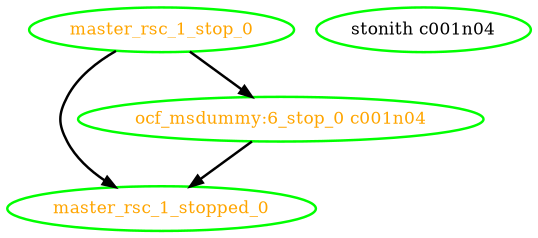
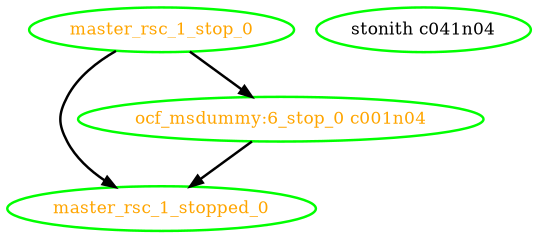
node "stonith c001n04": label "stonith c001n04" -> "stonith c041n04"
